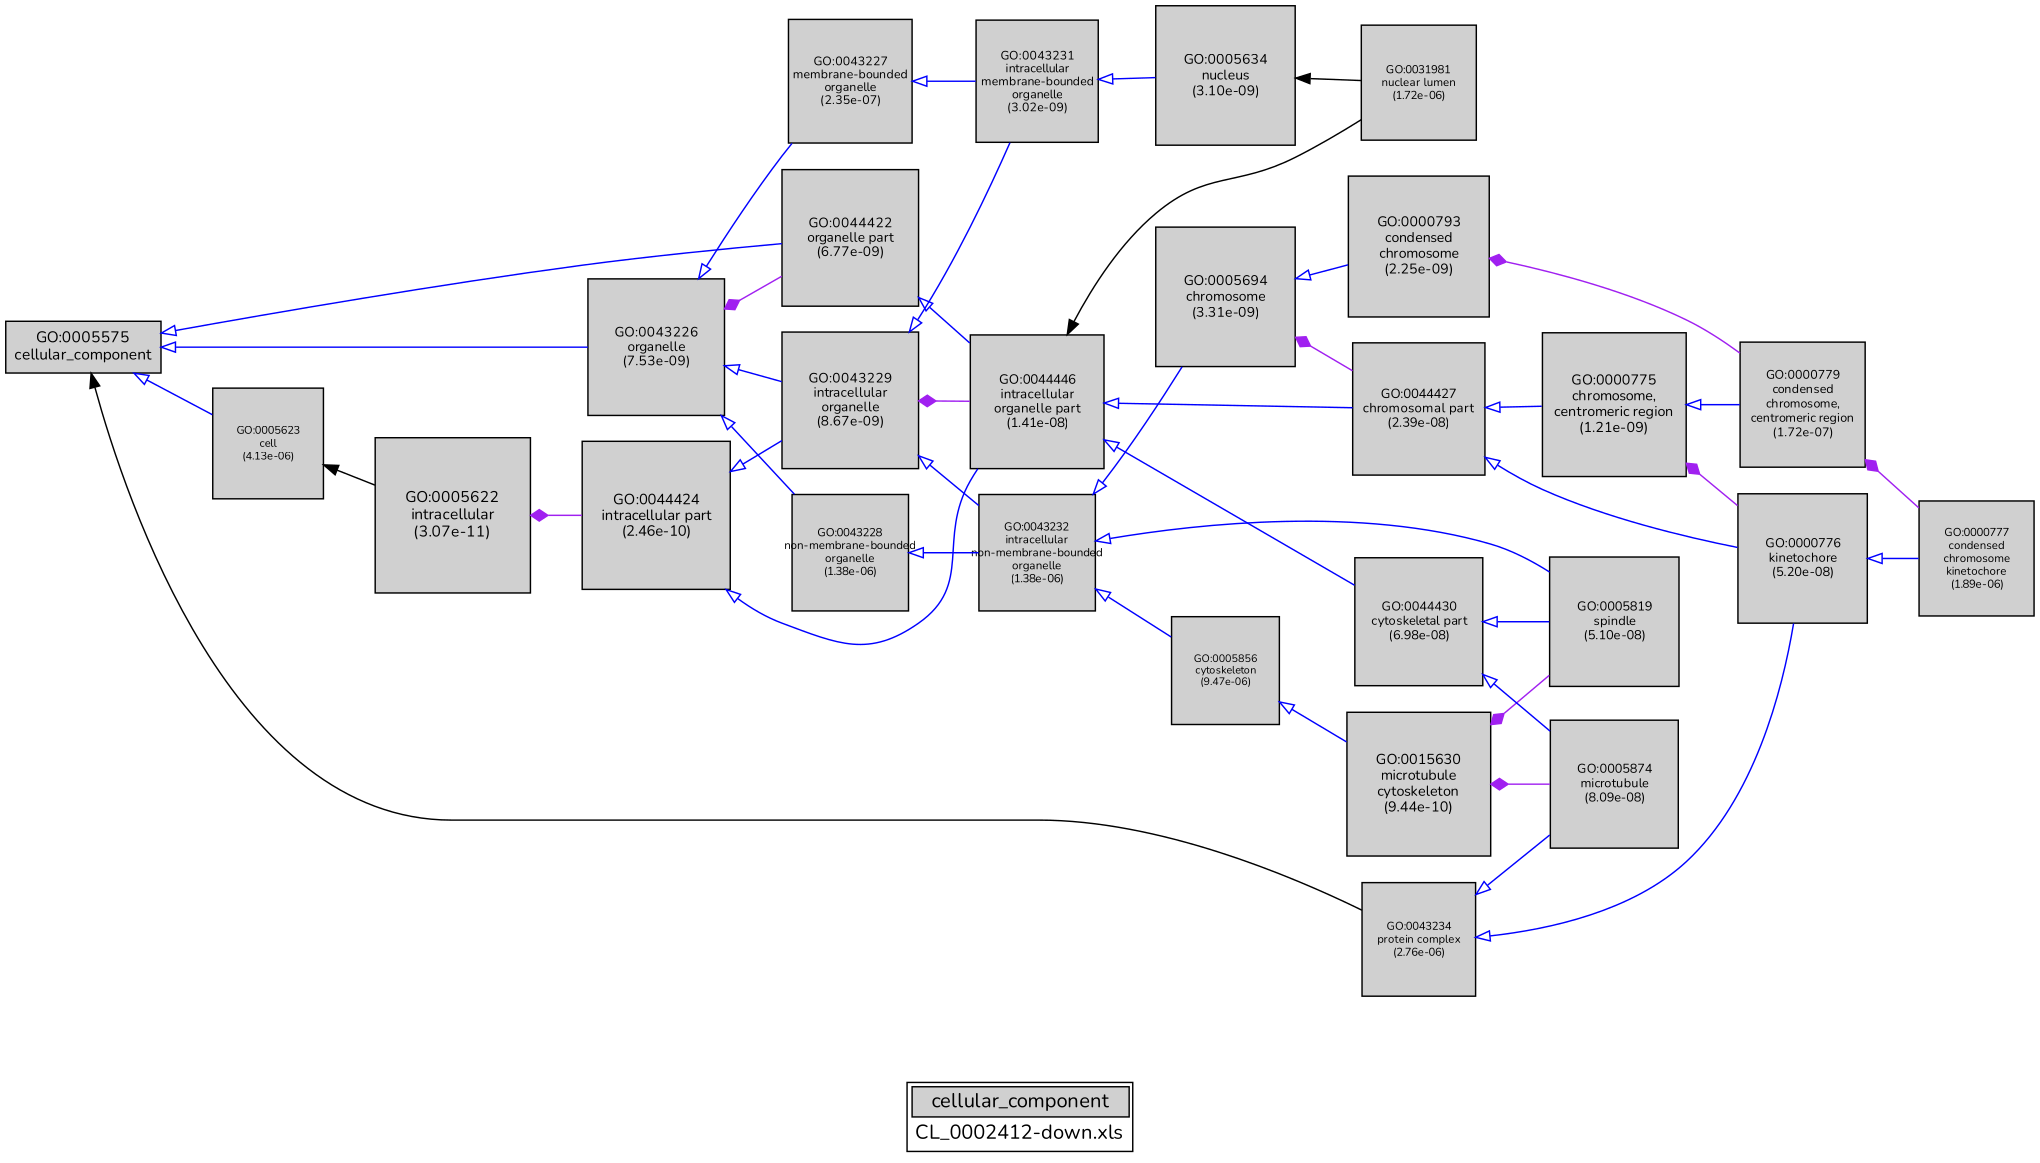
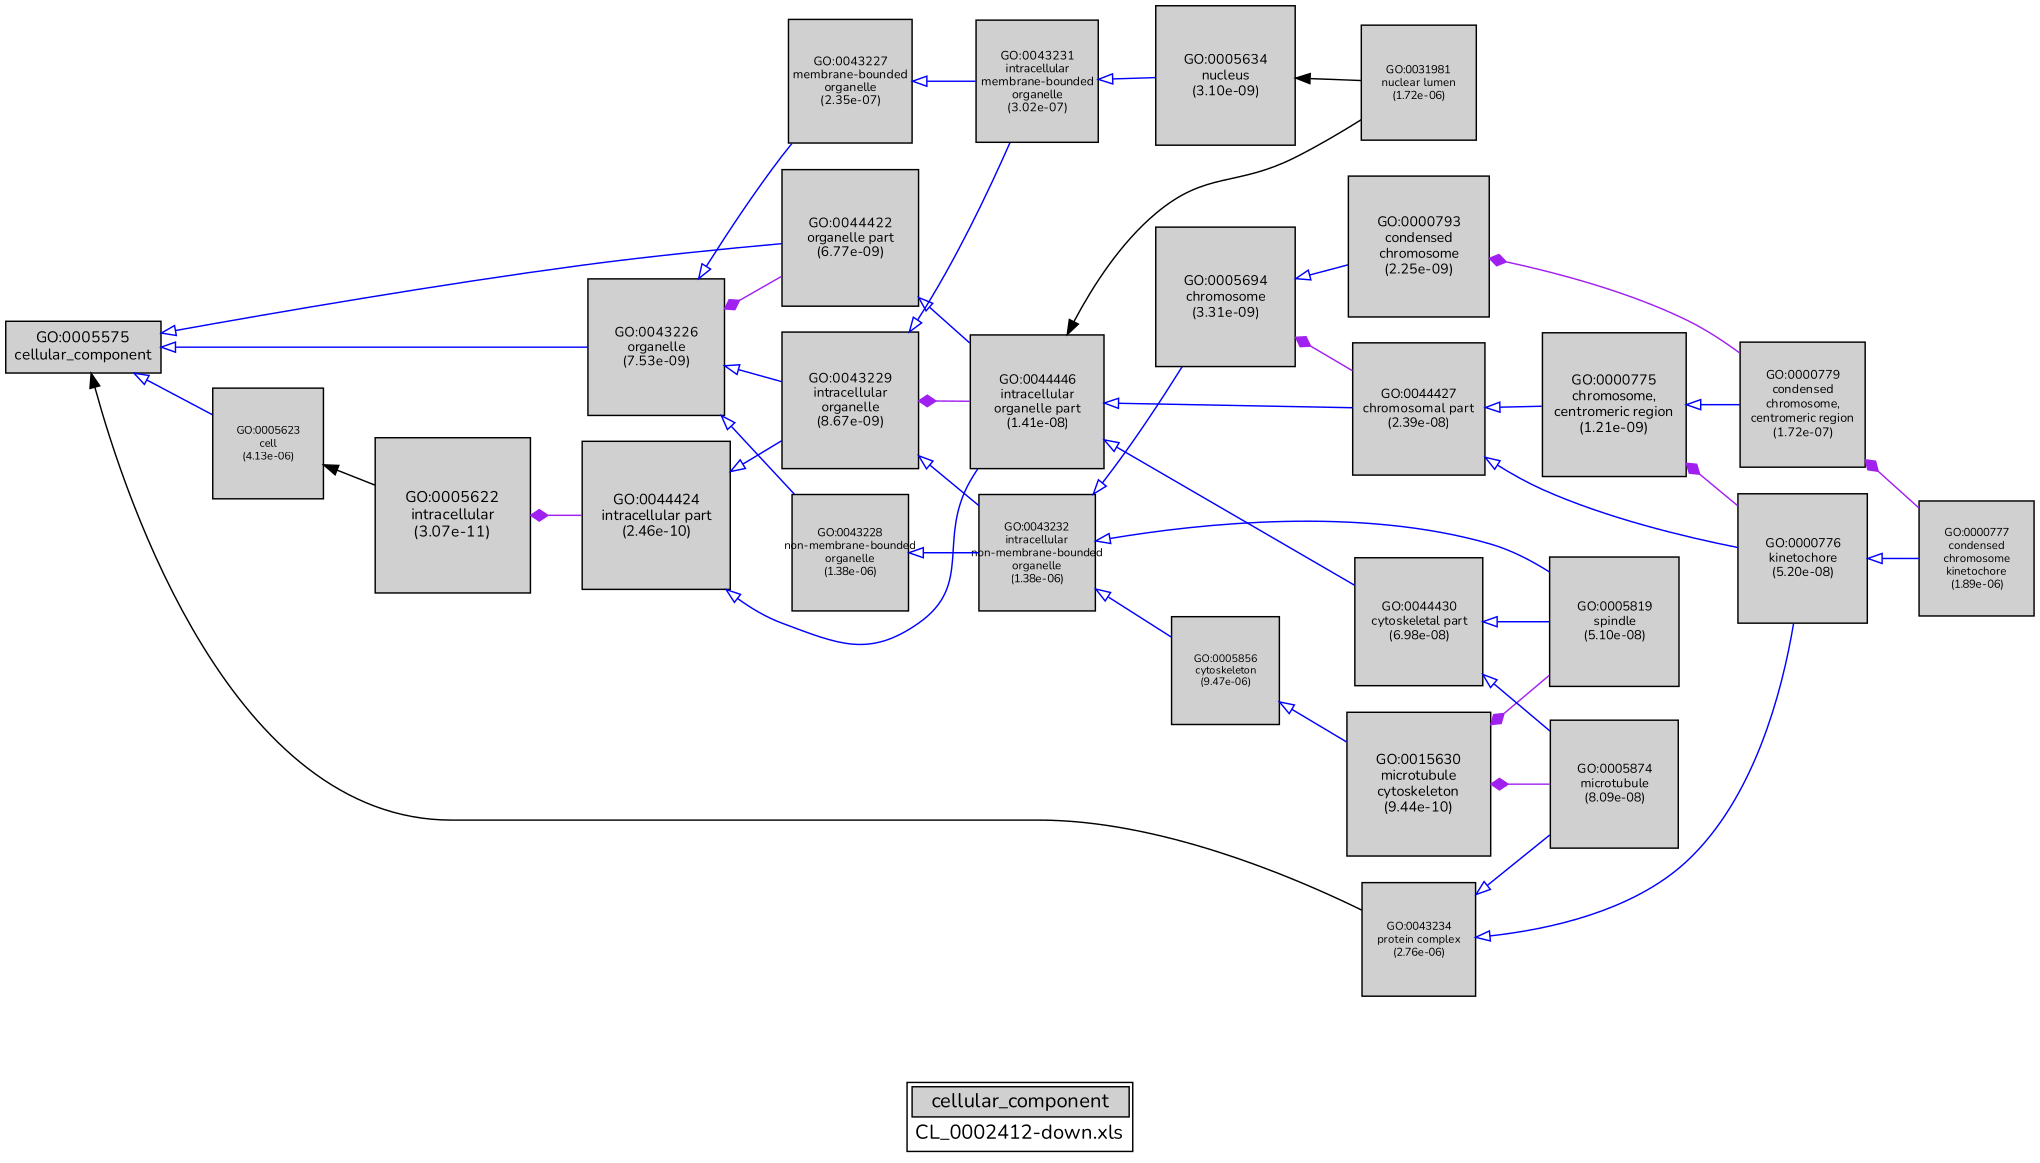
node "GO:0043231": text "(3.02e-09)" -> "(3.02e-07)"
